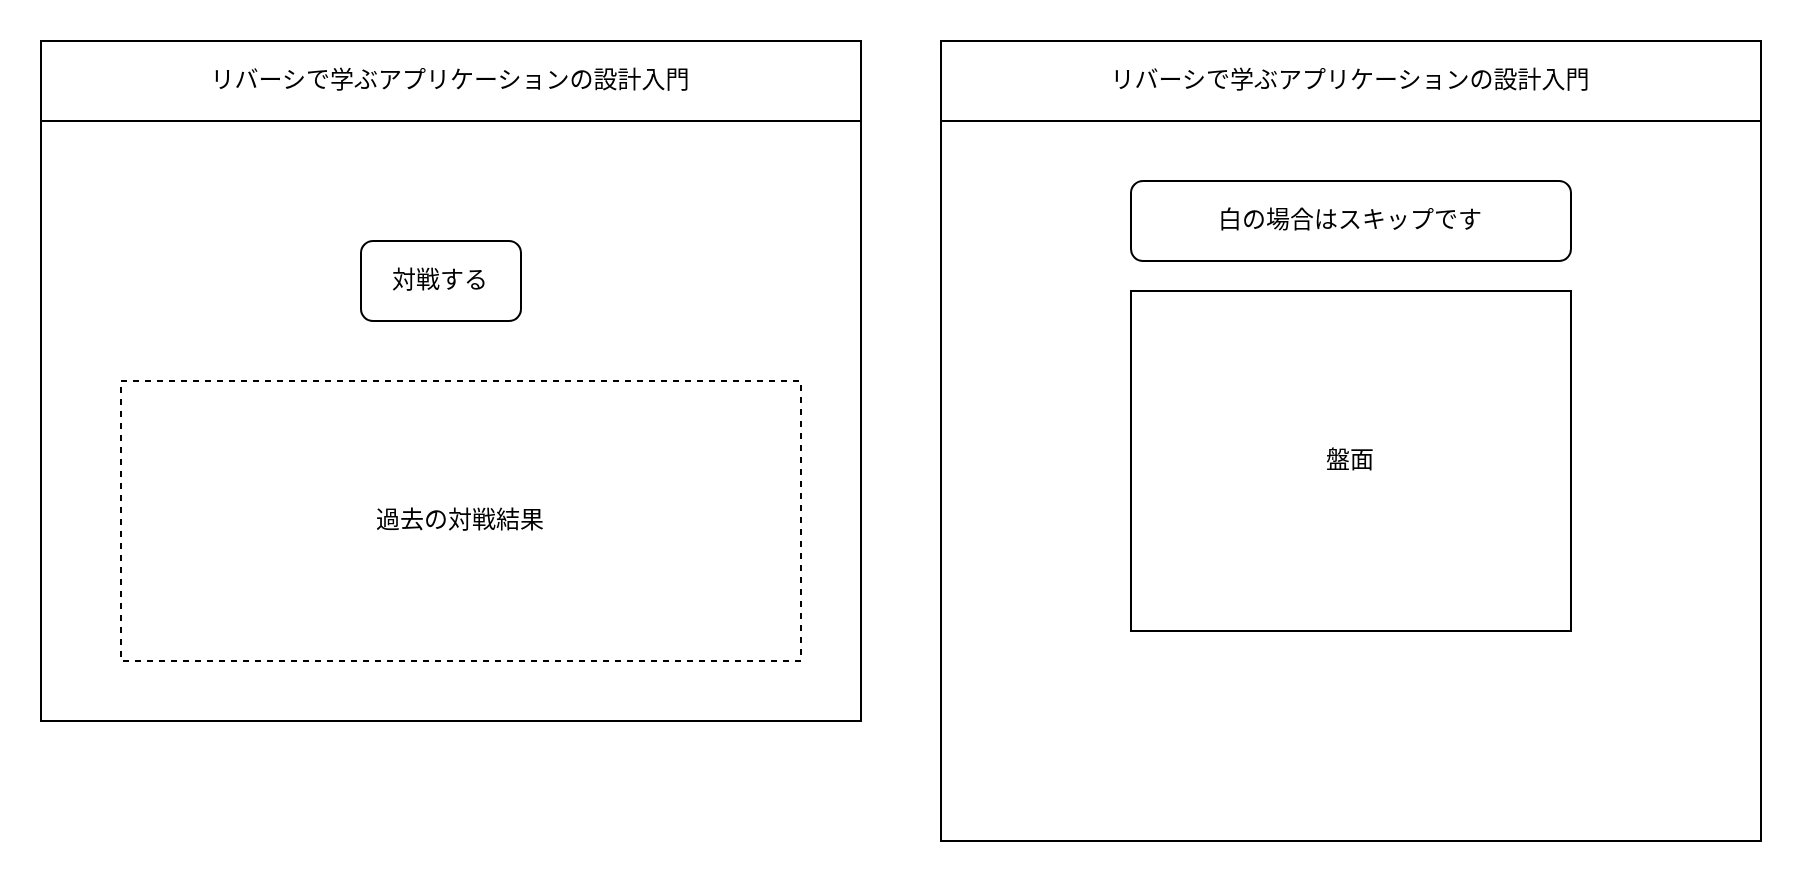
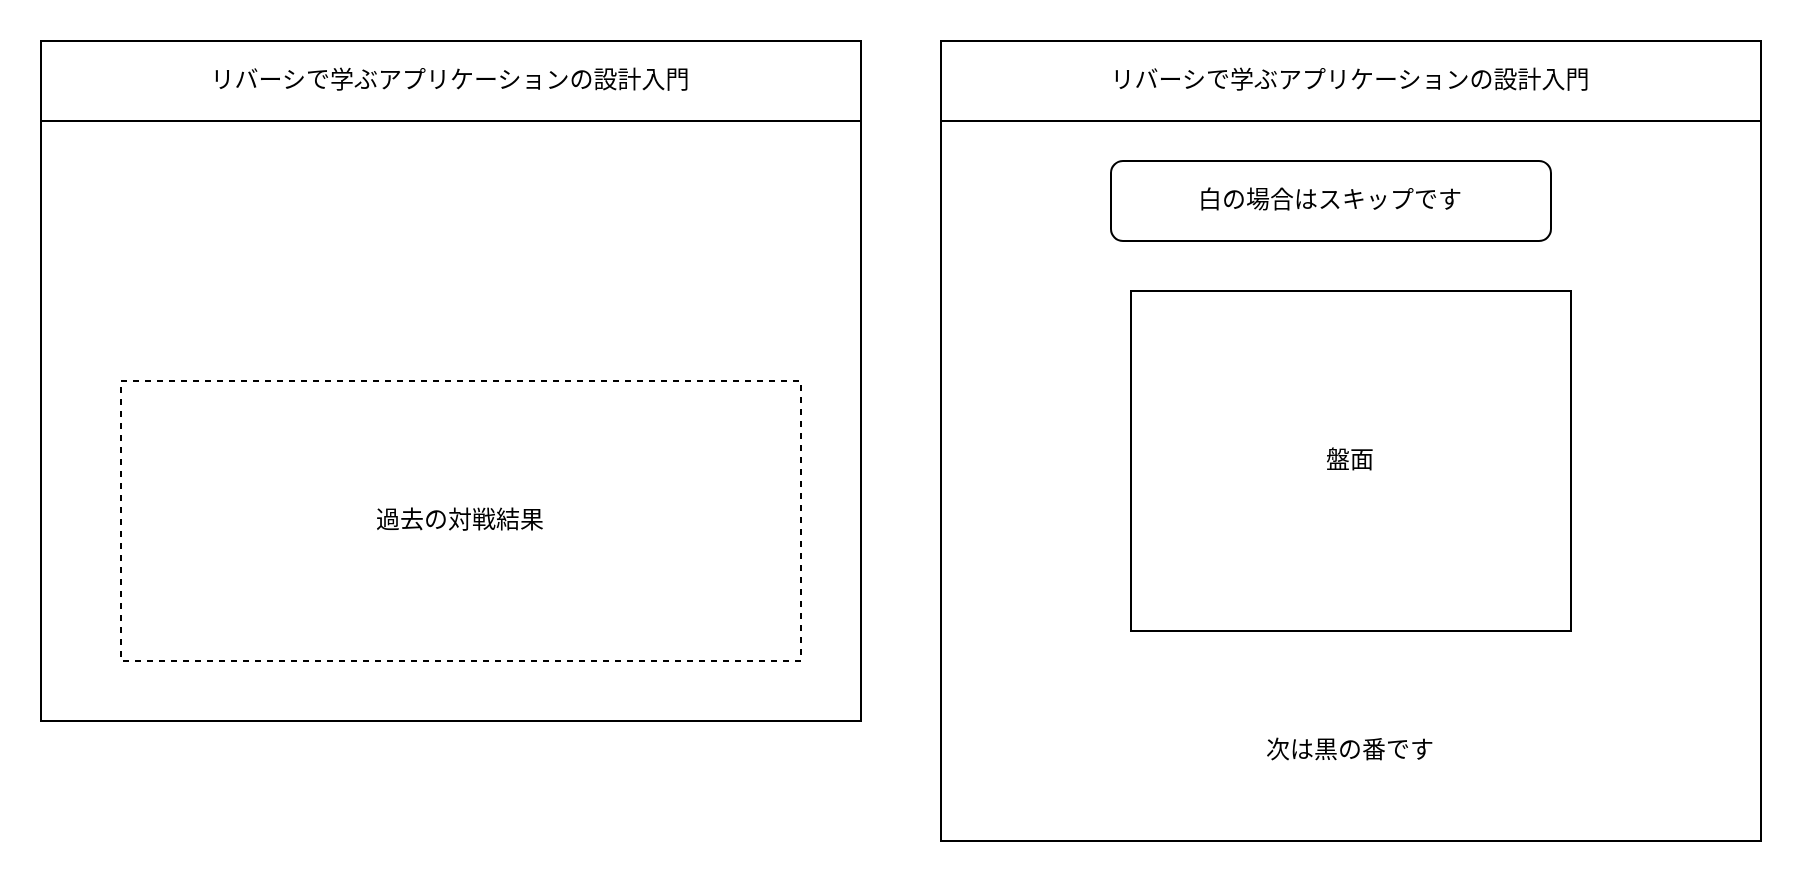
node "白の場合はスキップです": moved (1351, 221) -> (1331, 201)
node "対戦する": removed
node "次は黒の番です": added
